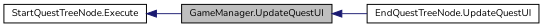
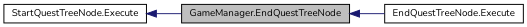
node "GameManager.UpdateQuestUI": label "GameManager.UpdateQuestUI" -> "GameManager.EndQuestTreeNode"
node "EndQuestTreeNode.UpdateQuestUI": label "EndQuestTreeNode.UpdateQuestUI" -> "EndQuestTreeNode.Execute"
